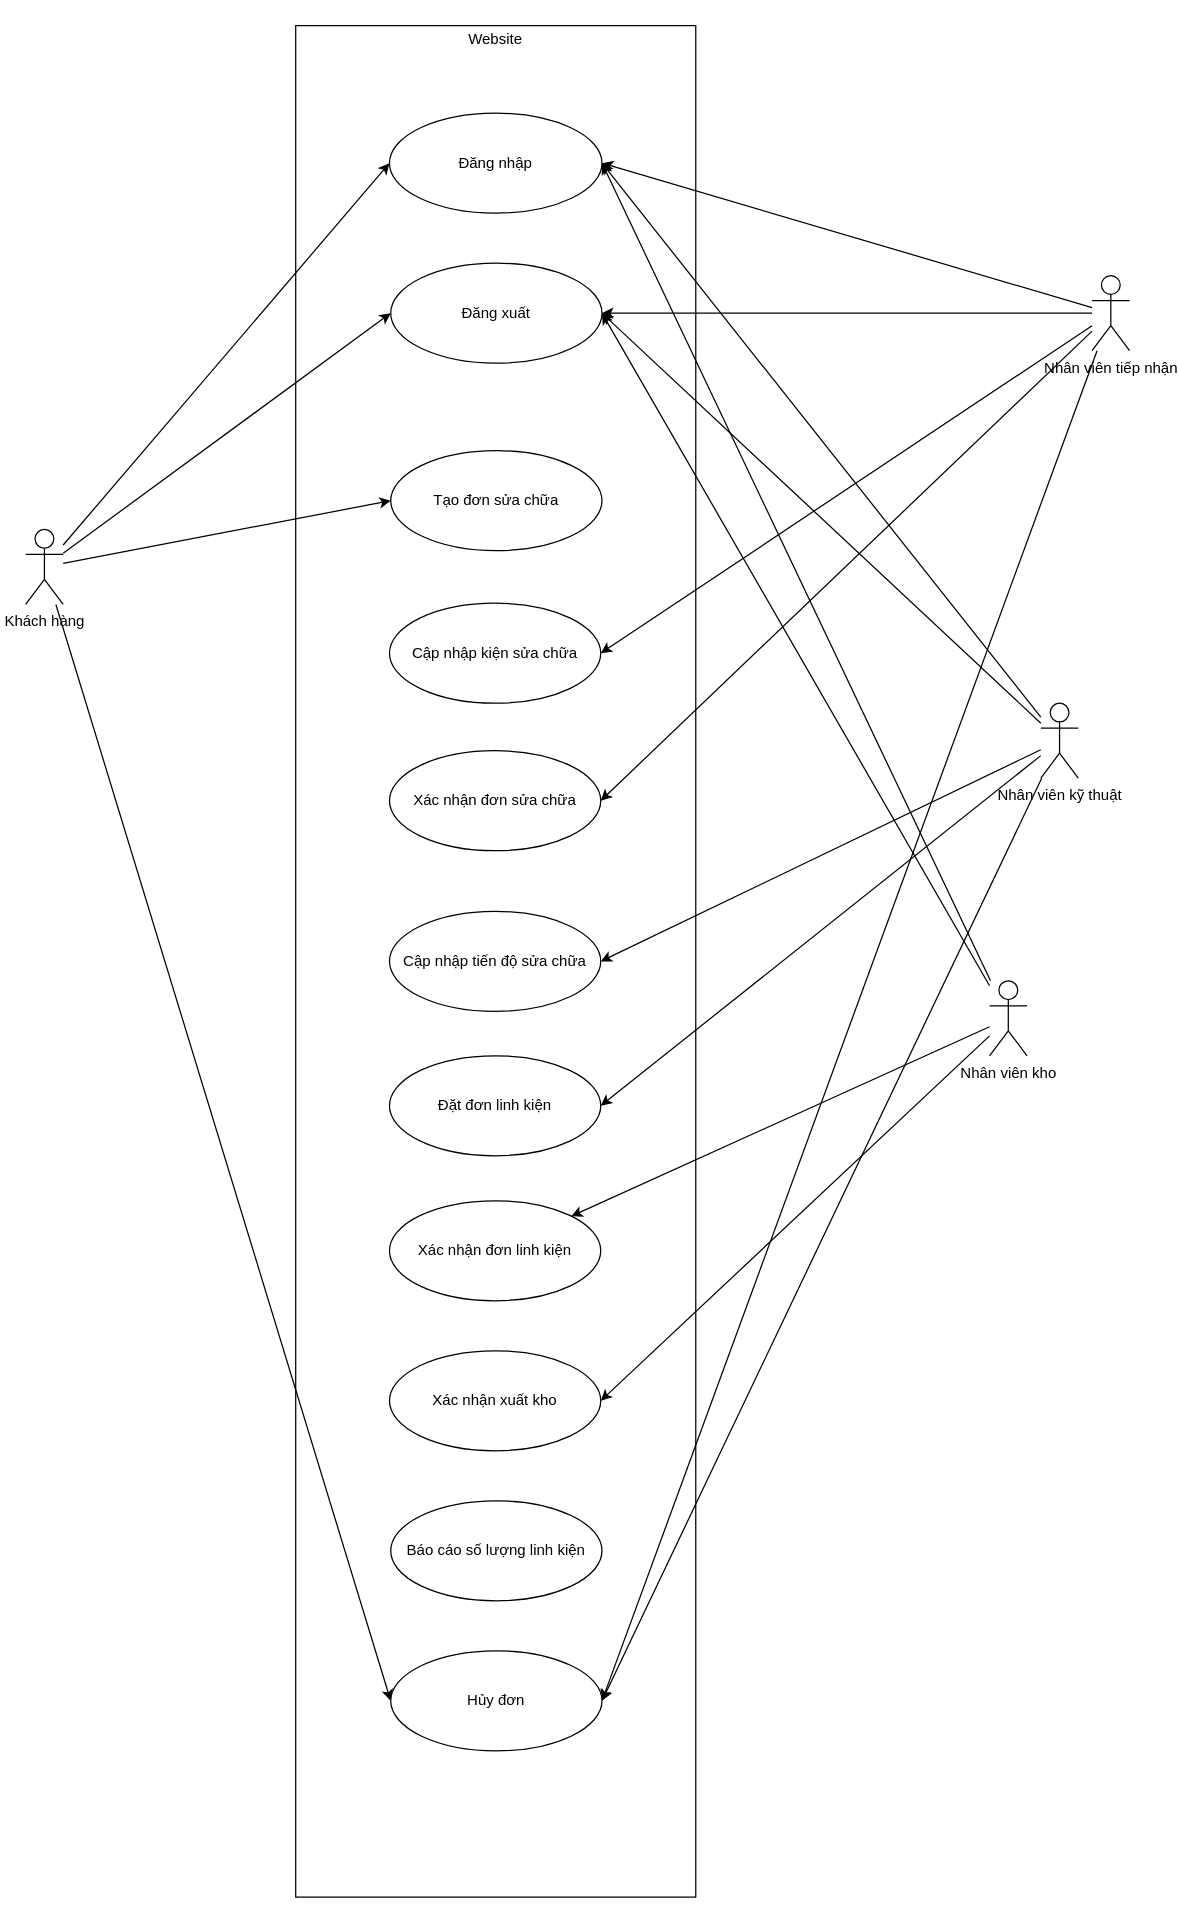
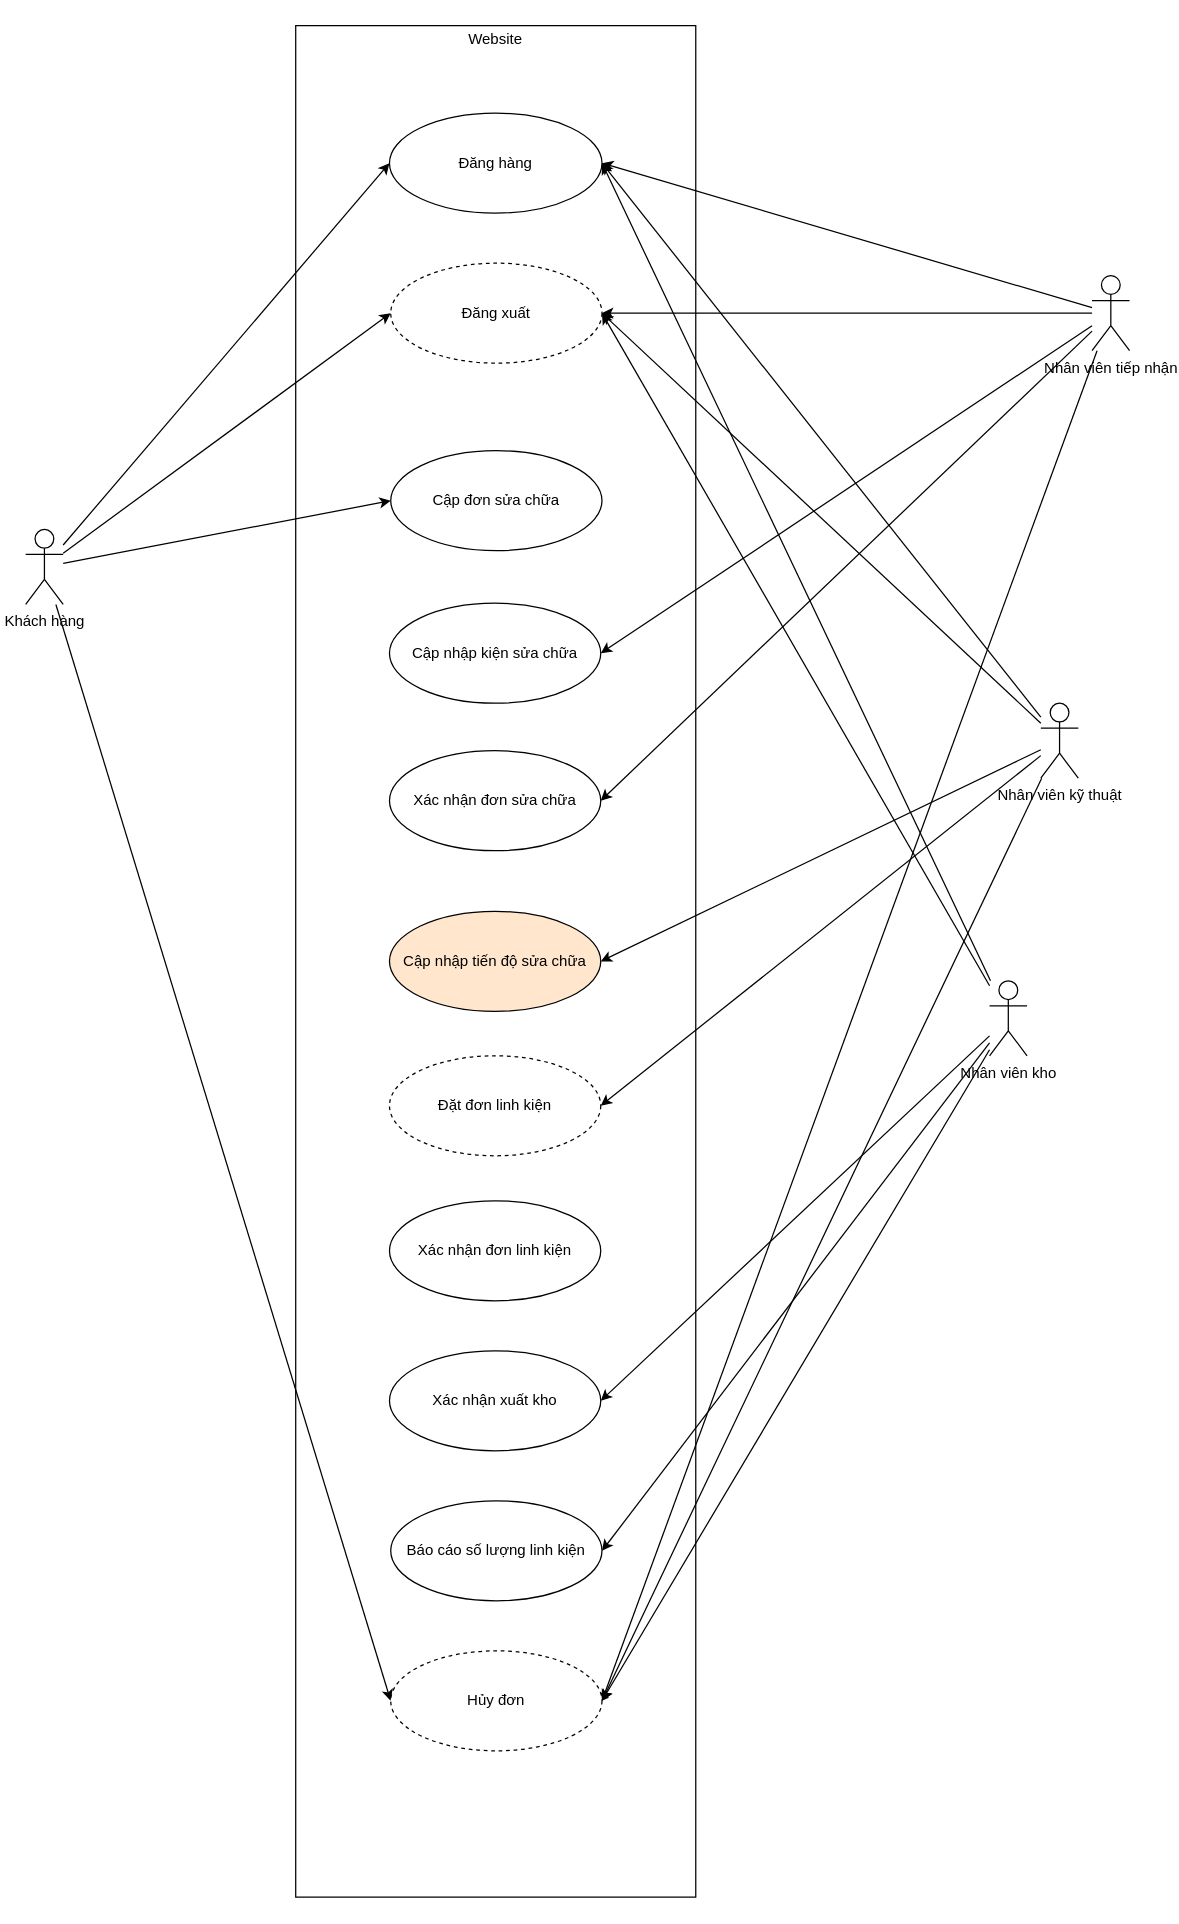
node "Đăng nhập": label "Đăng nhập" -> "Đăng hàng"
node "Đăng xuất": style solid -> dashed
node "Tạo đơn sửa chữa": label "Tạo đơn sửa chữa" -> "Cập đơn sửa chữa"
node "Cập nhập tiến độ sửa chữa": fillcolor #ffffff -> #ffe6cc
node "Đặt đơn linh kiện": style solid -> dashed
edge "Nhân viên kho" -> "Xác nhận đơn linh kiện": now "Nhân viên kho" -> "Hủy đơn"
edge "Nhân viên kho" -> "Báo cáo số lượng linh kiện": added
edge "Nhân viên tiếp nhận" -> "Hủy đơn": arrowhead classic -> diamond
node "Hủy đơn": style solid -> dashed
